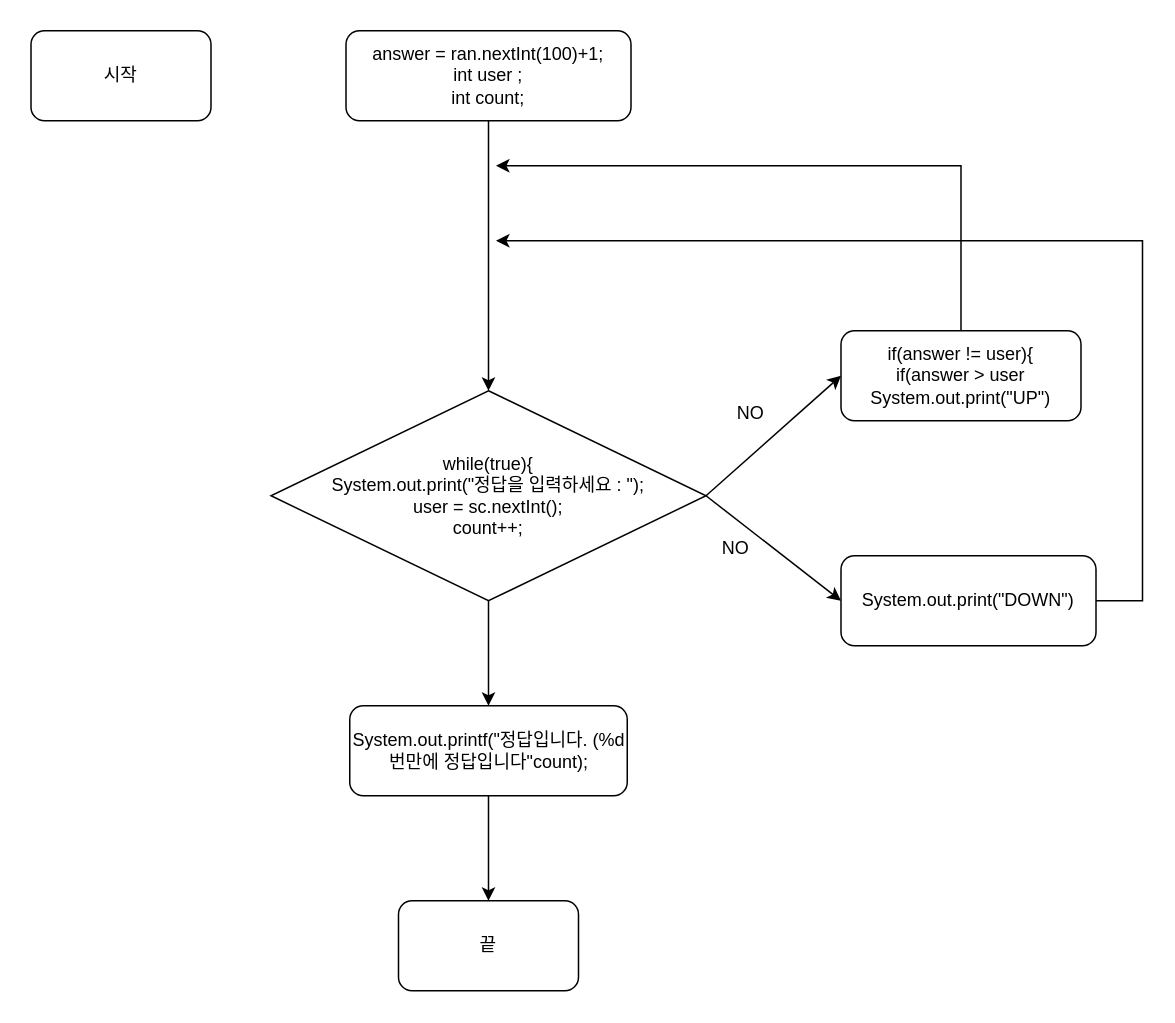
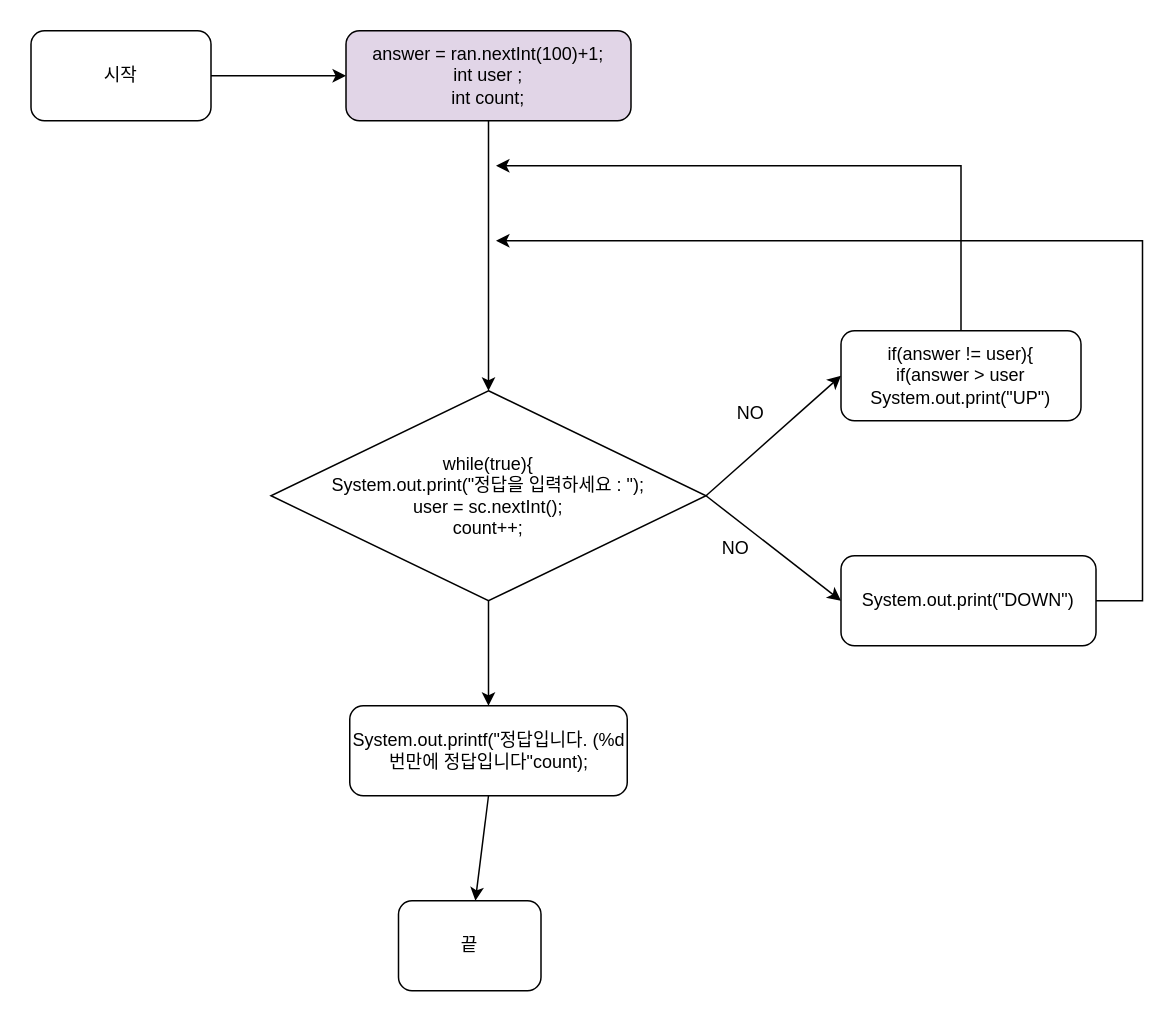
edge "시작" -> "answer = ran.nextInt(100)+1; int user ; int count;": added
node "answer = ran.nextInt(100)+1; int user ; int count;": fillcolor #ffffff -> #e1d5e7
node "끝": size 180x90 -> 143x90
